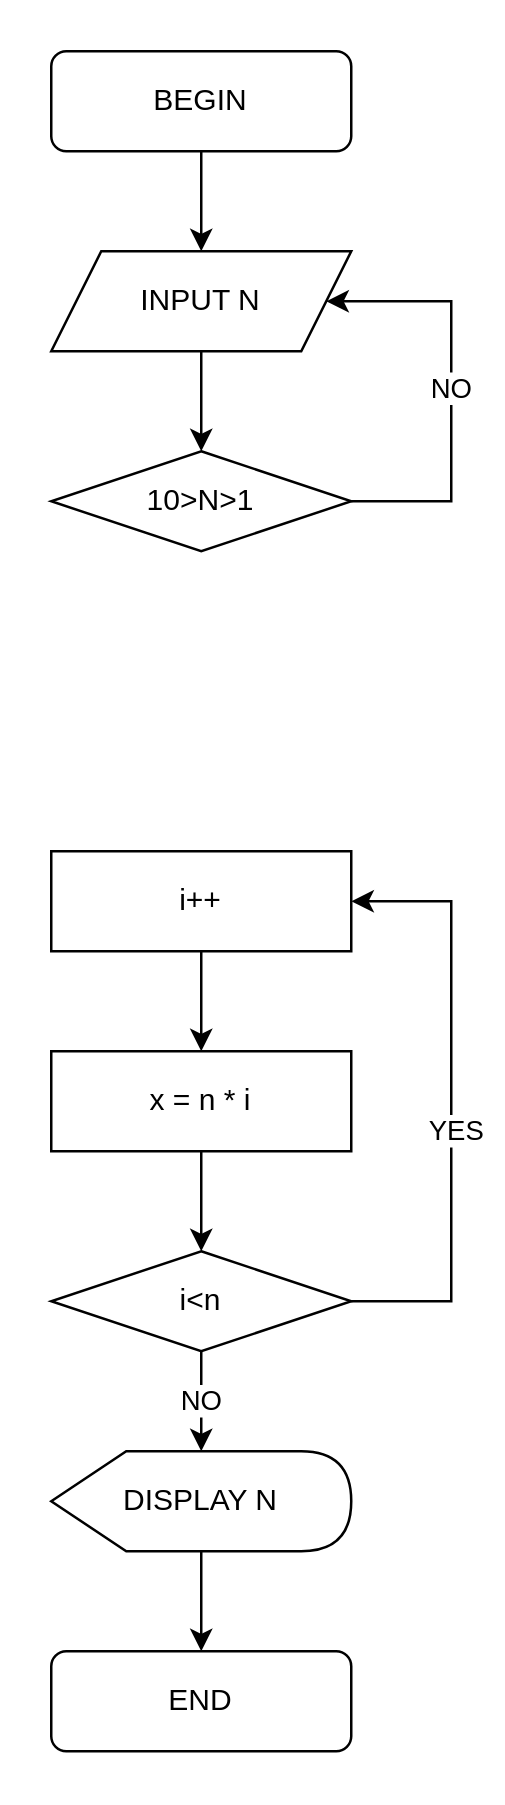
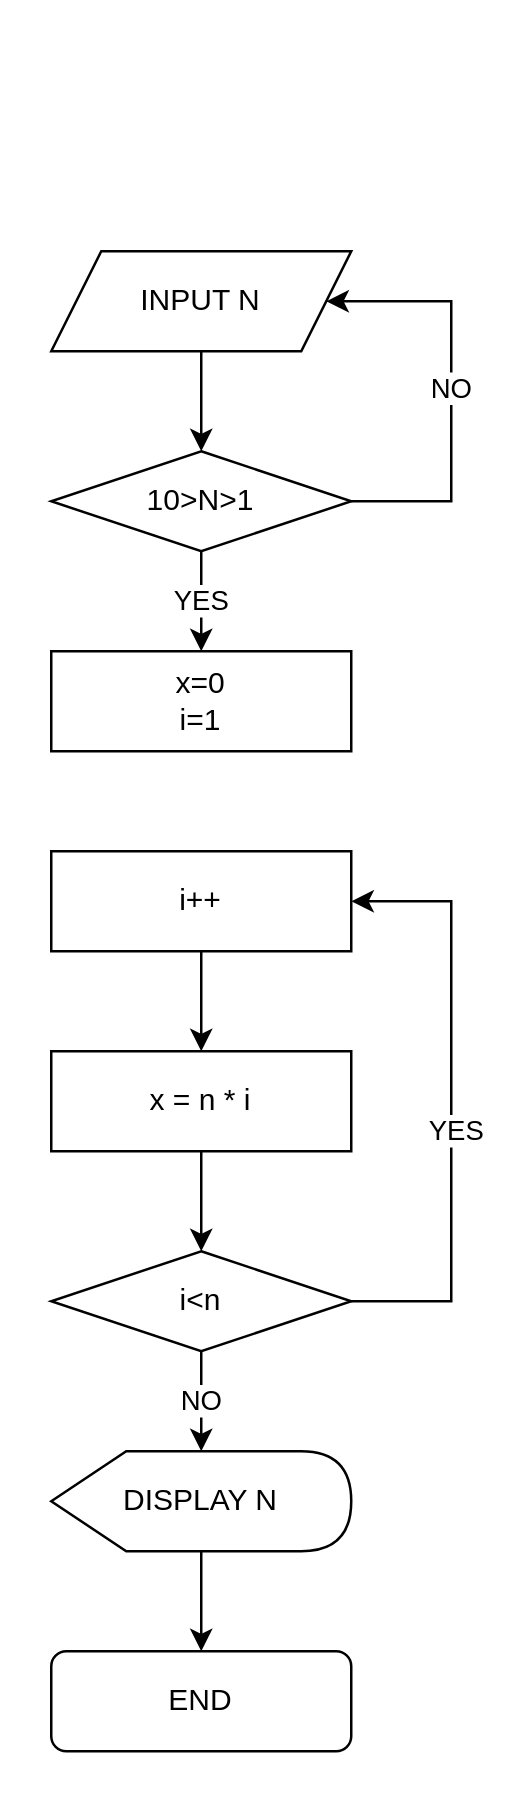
node "BEGIN": removed
edge "BEGIN" -> "INPUT N": removed
edge "10>N>1" -> "x=0 i=1": added, label "YES"
node "x=0 i=1": added
